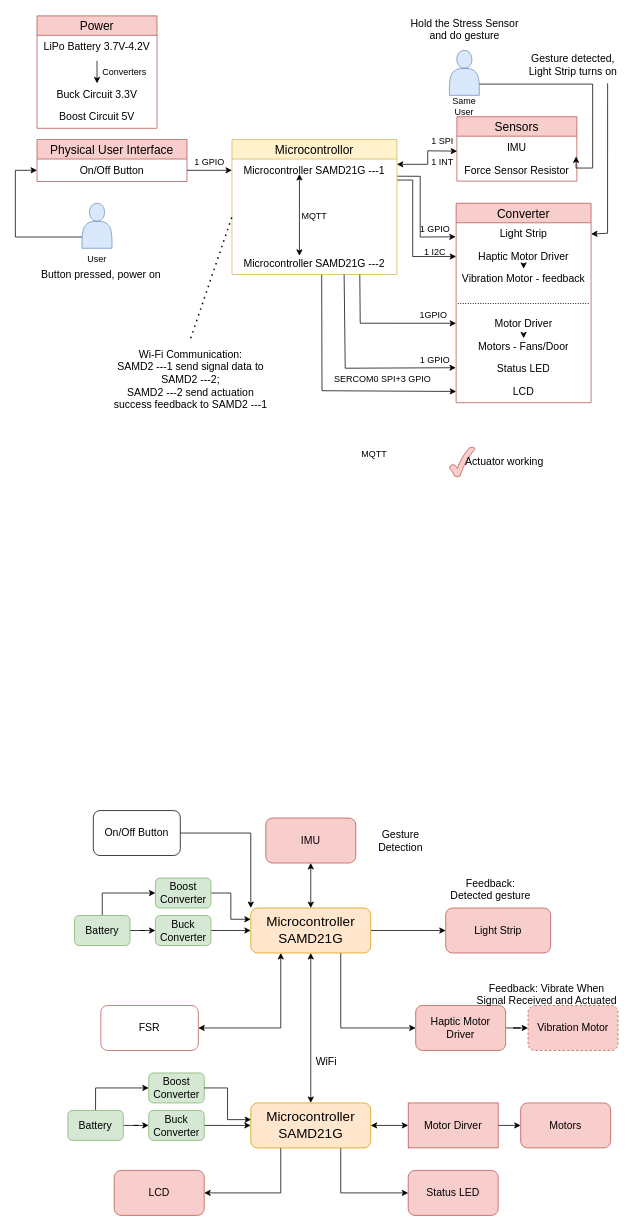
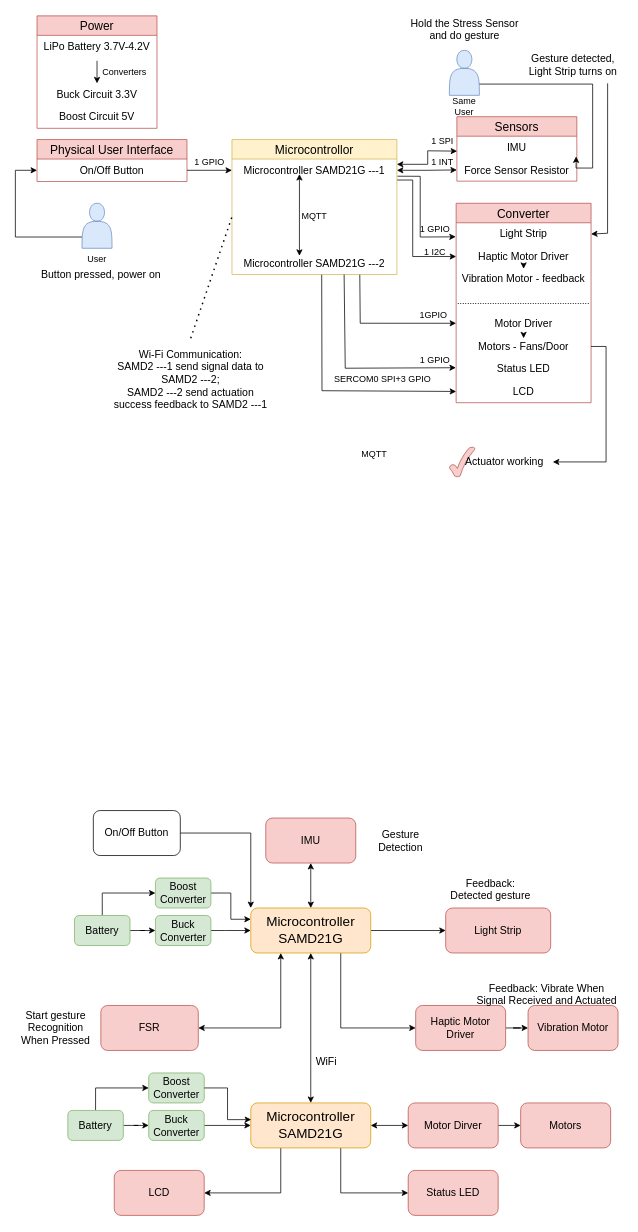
edge "Force Sensor Resistor" -- "Microcontroller SAMD21G ---1": added
edge "Motors - Fans/Door" -> "Actuator working": added
node "Start gesture Recognition When Pressed": added
node "FSR": fillcolor #ffffff -> #f8cecc
node "Vibration Motor": style dashed -> solid
node "Motor Dirver": shape rectangle -> rounded rectangle
